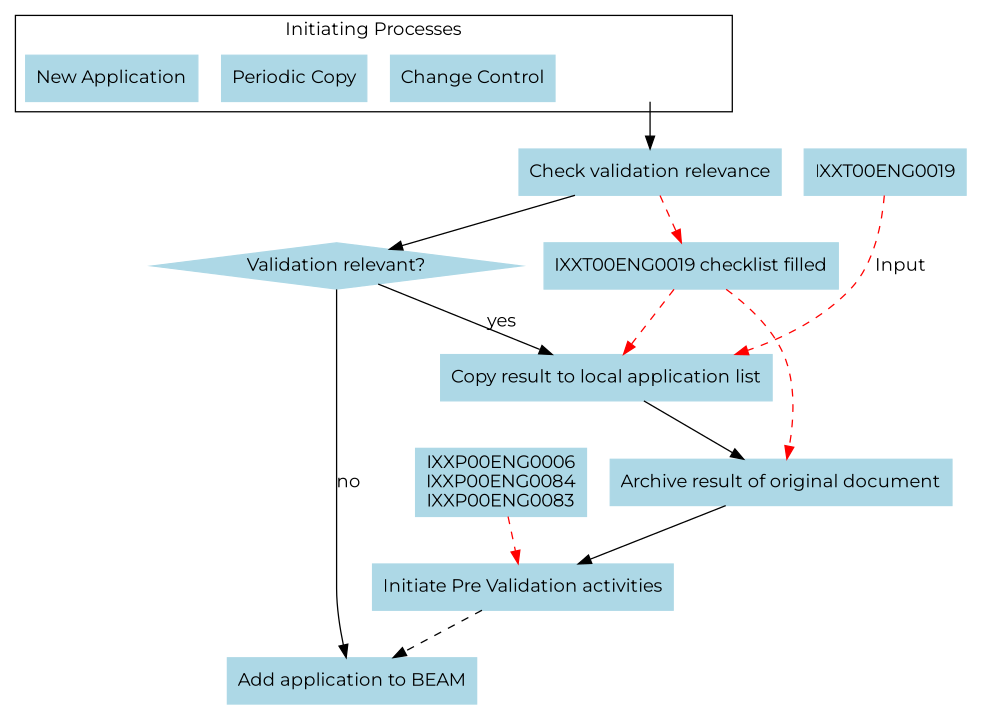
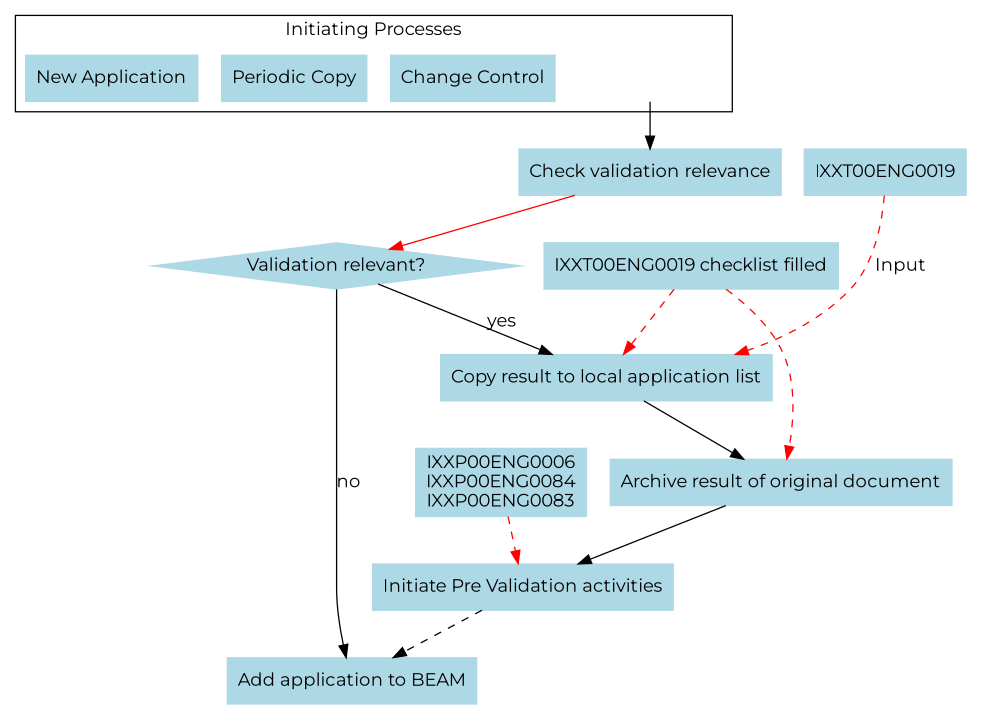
edge "Check validation relevance" -> "IXXT00ENG0019 checklist filled": removed
edge "Check validation relevance" -> "Validation relevant?": color black -> red
